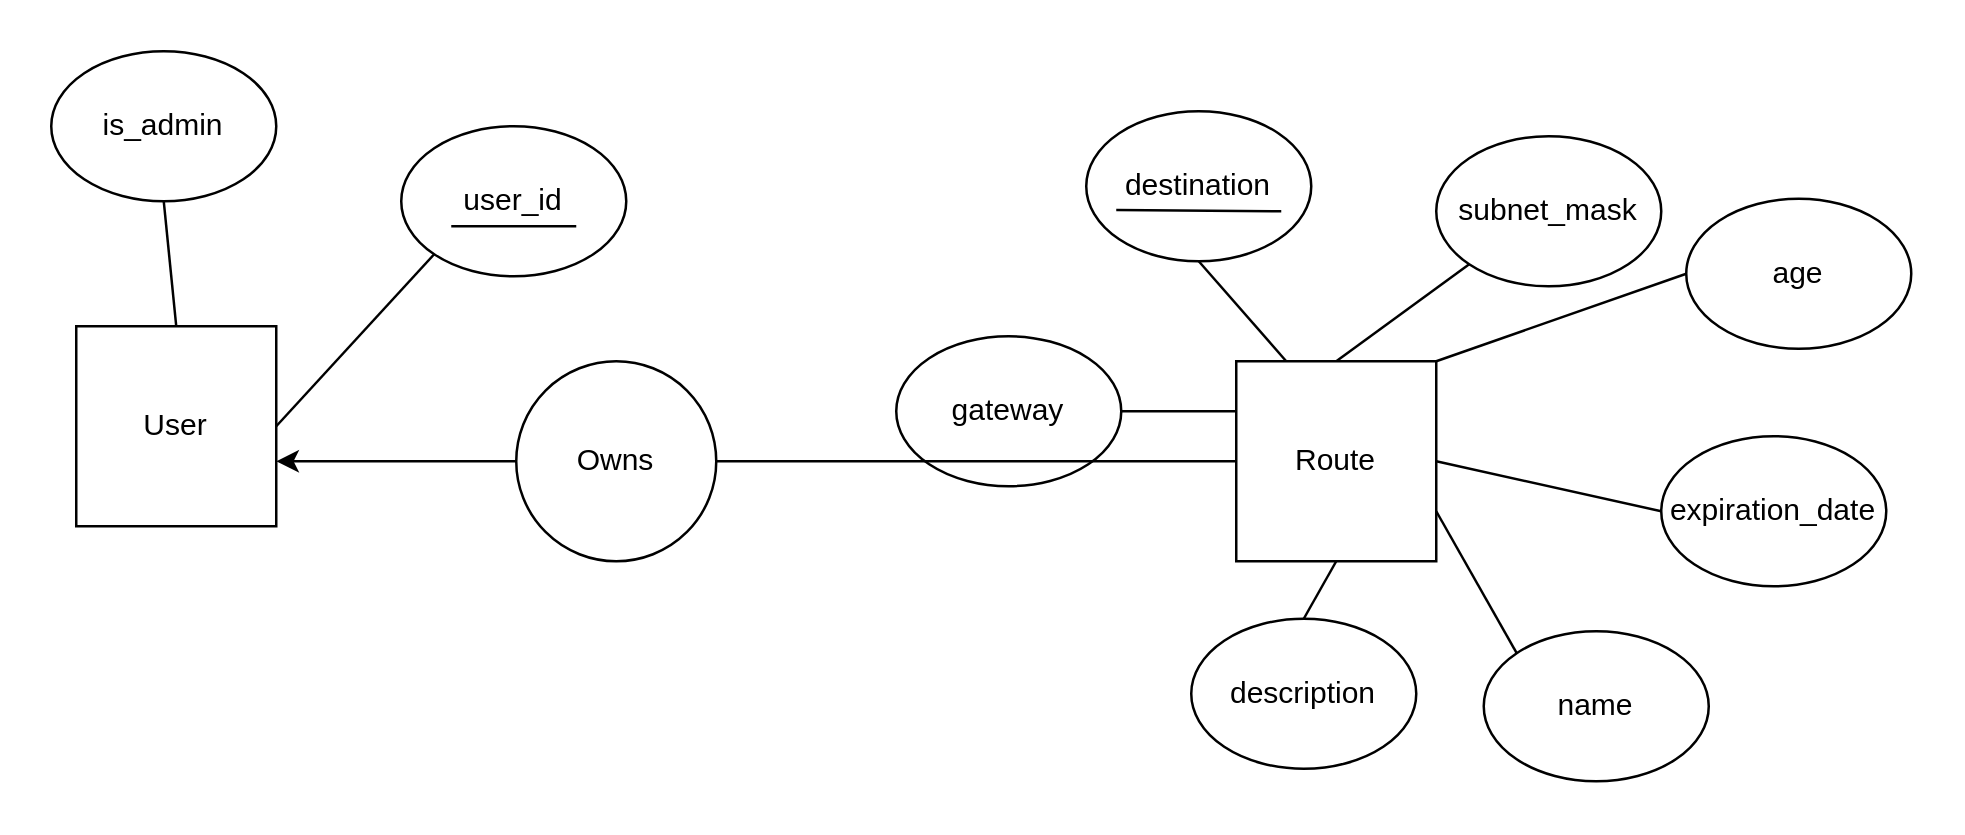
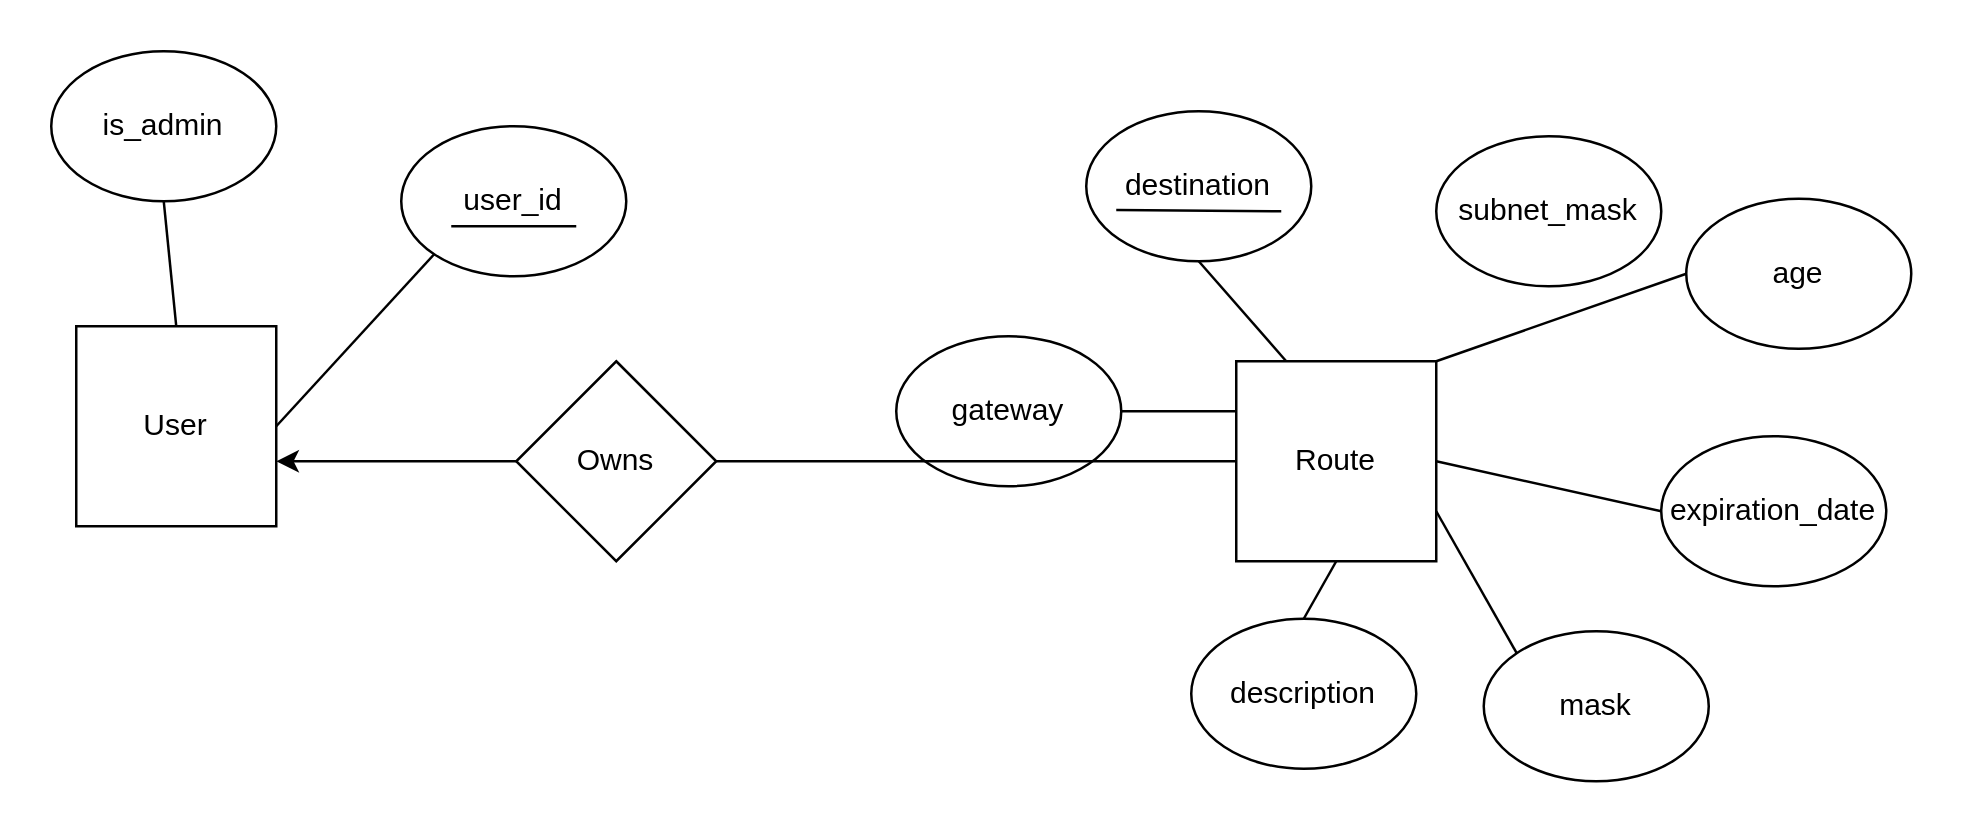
edge "subnet_mask" -- "Route": removed
node "Owns": shape ellipse -> diamond
node "name": label "name" -> "mask"
